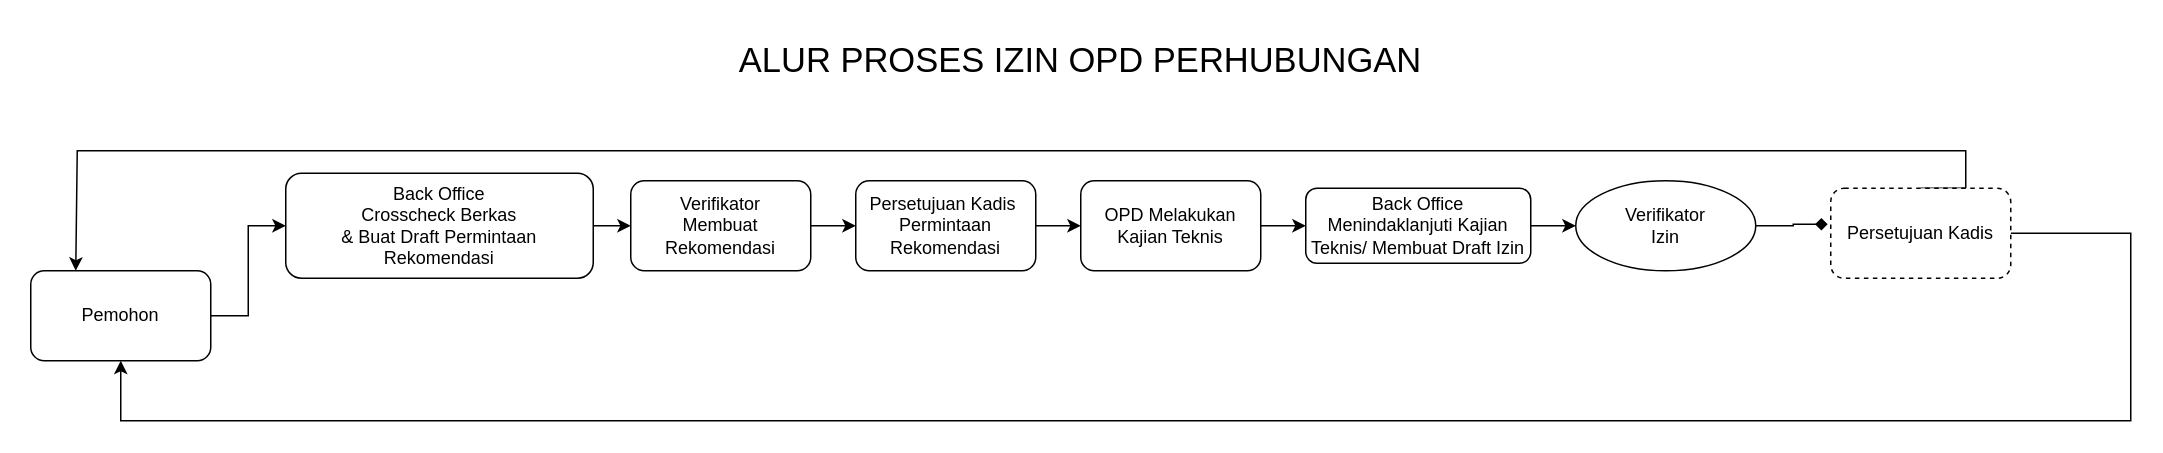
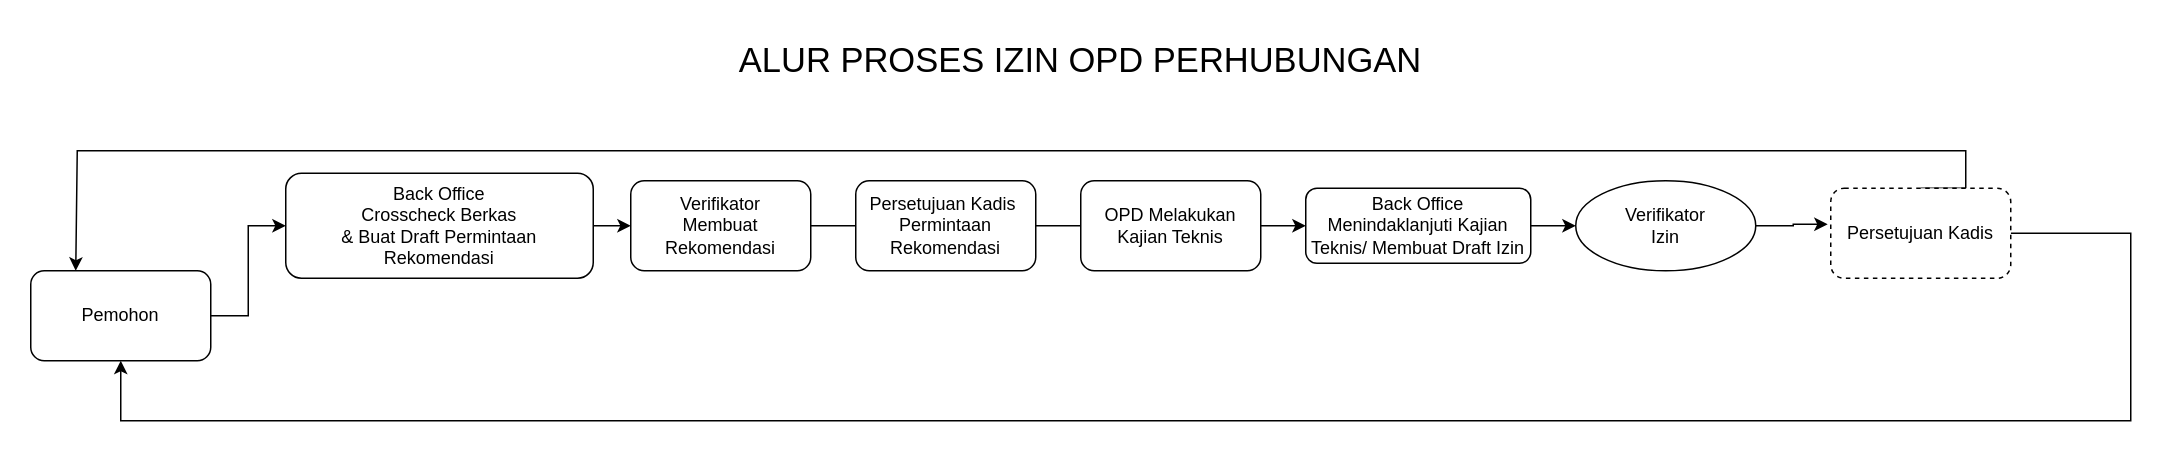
edge "Verifikator Izin" -> "Persetujuan Kadis": arrowhead diamond -> classic
edge "Verifikator Membuat Rekomendasi" -> "Persetujuan Kadis Permintaan Rekomendasi": arrowhead classic -> none
edge "Persetujuan Kadis Permintaan Rekomendasi" -> "OPD Melakukan Kajian Teknis": arrowhead classic -> none
